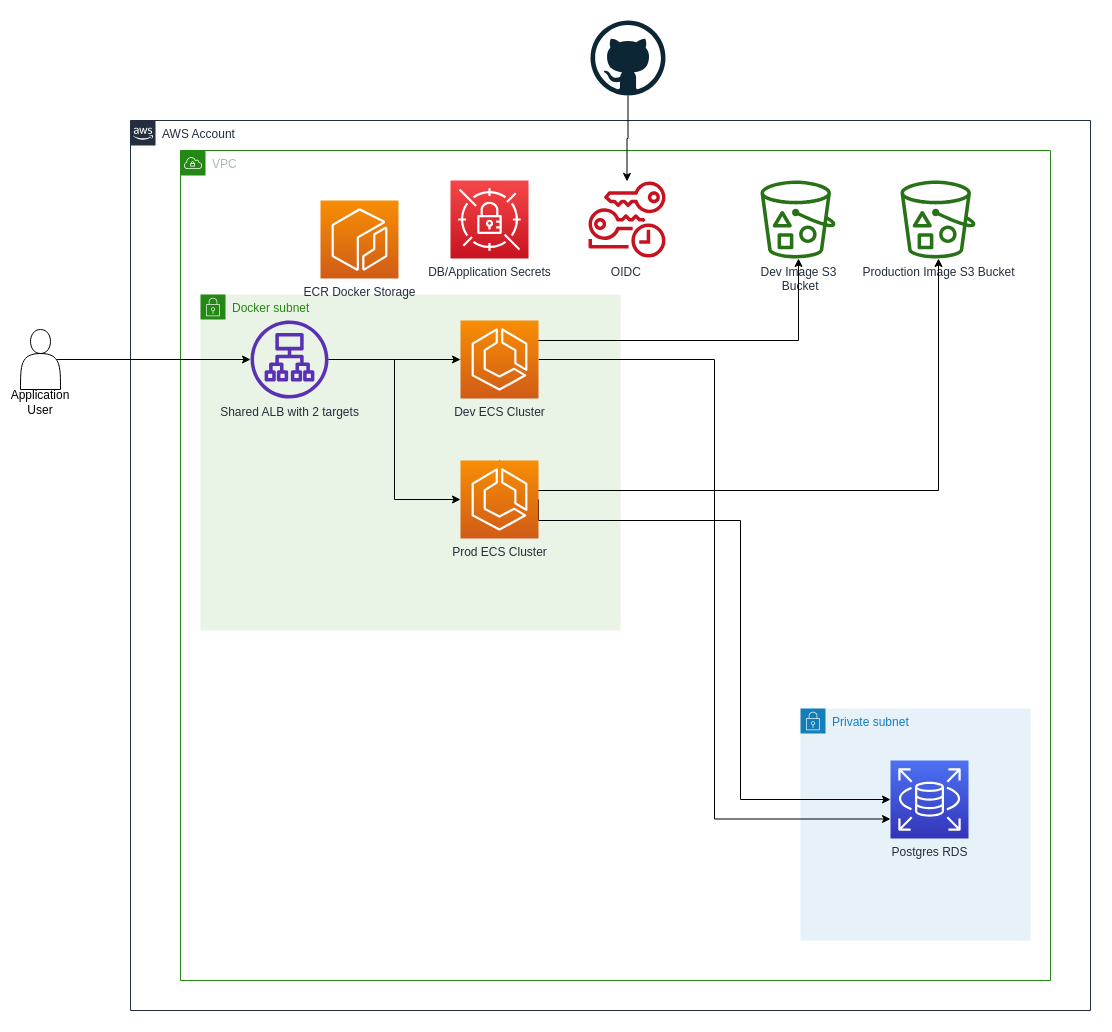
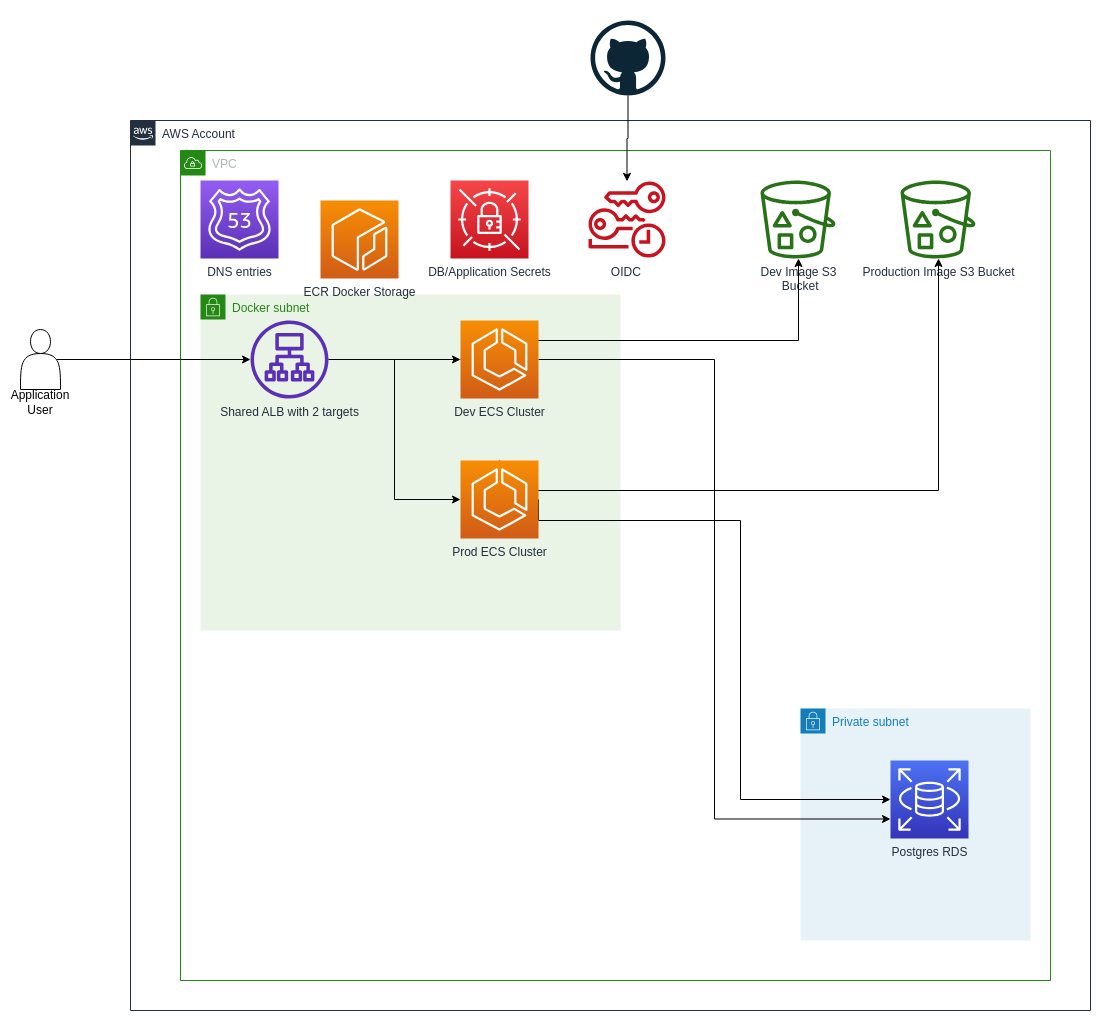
node "DNS entries": added
